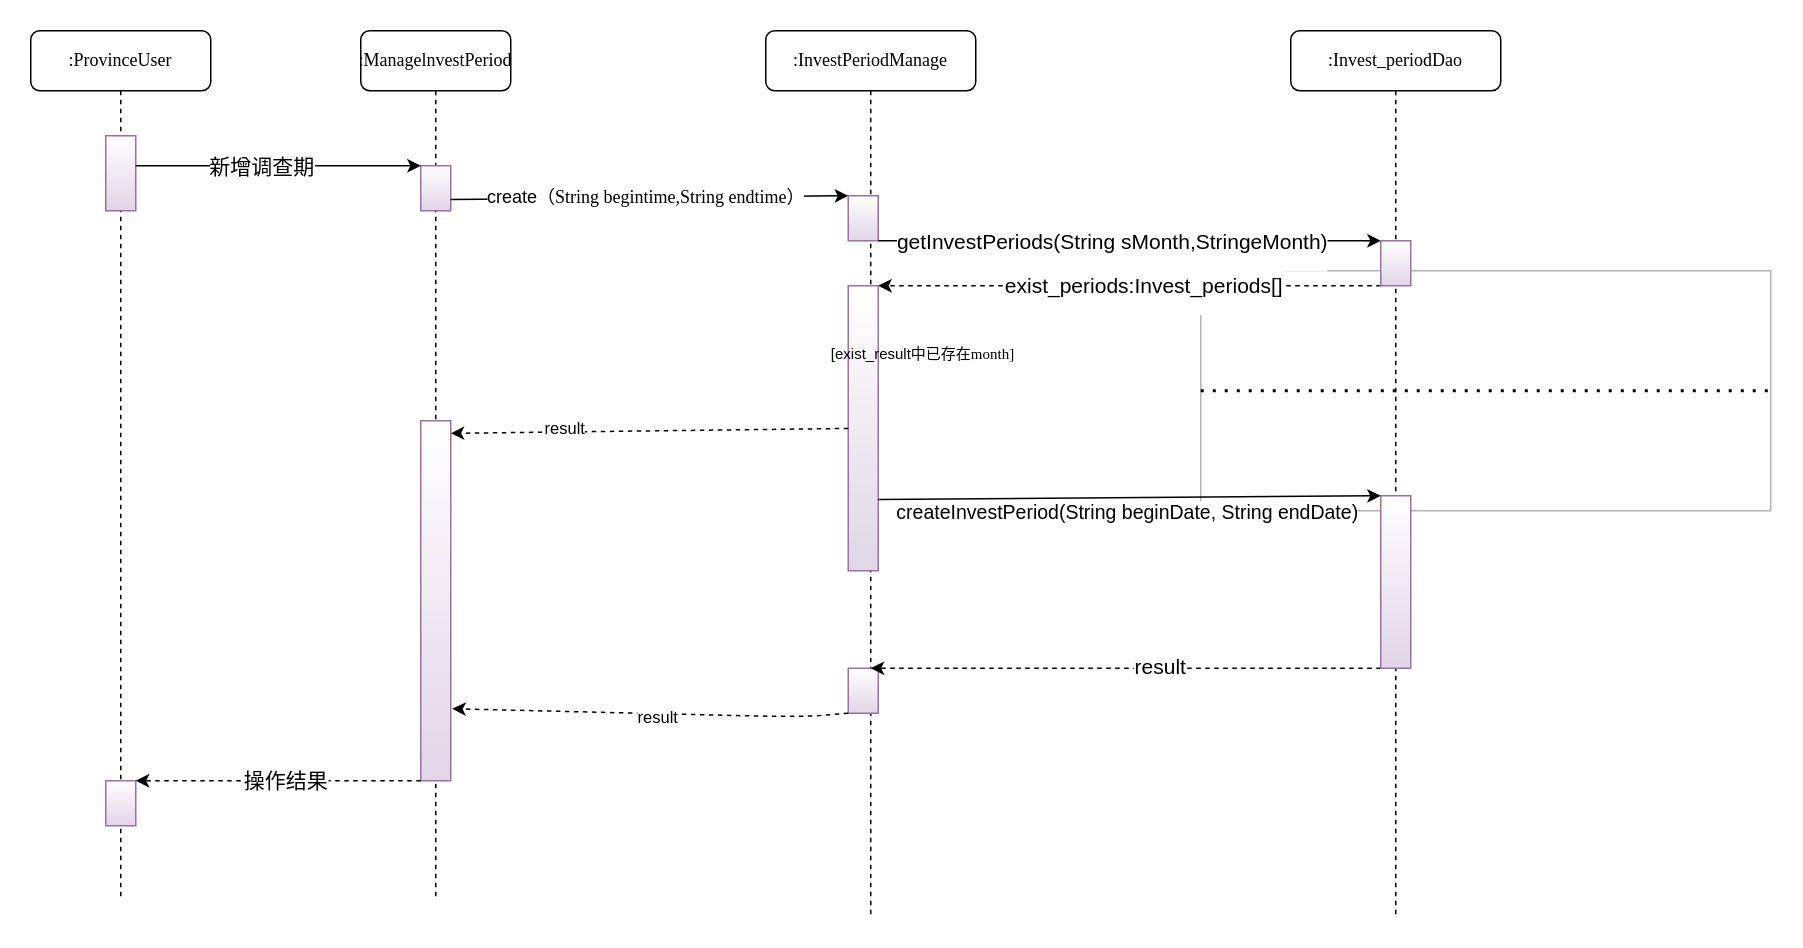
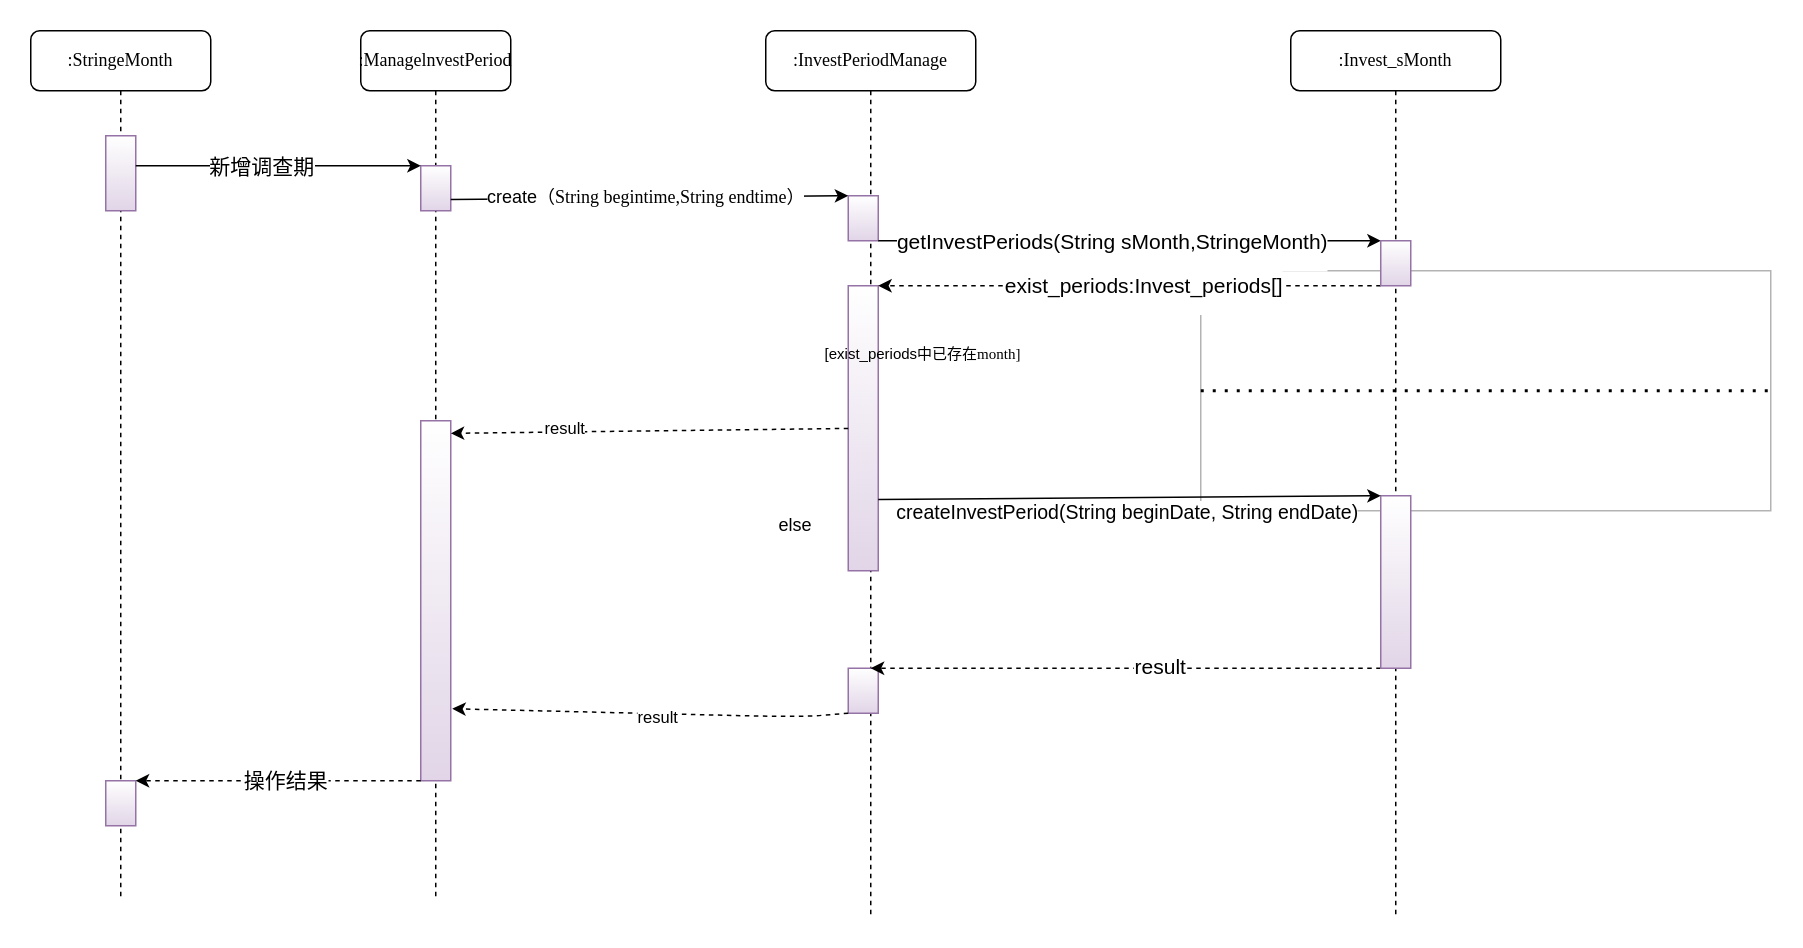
node ":ProvinceUser": label ":ProvinceUser" -> ":StringeMonth"
node ":Invest_periodDao": label ":Invest_periodDao" -> ":Invest_sMonth"
node "[exist_result中已存在month]": label "[exist_result中已存在month]" -> "[exist_periods中已存在month]"
node "else": added
